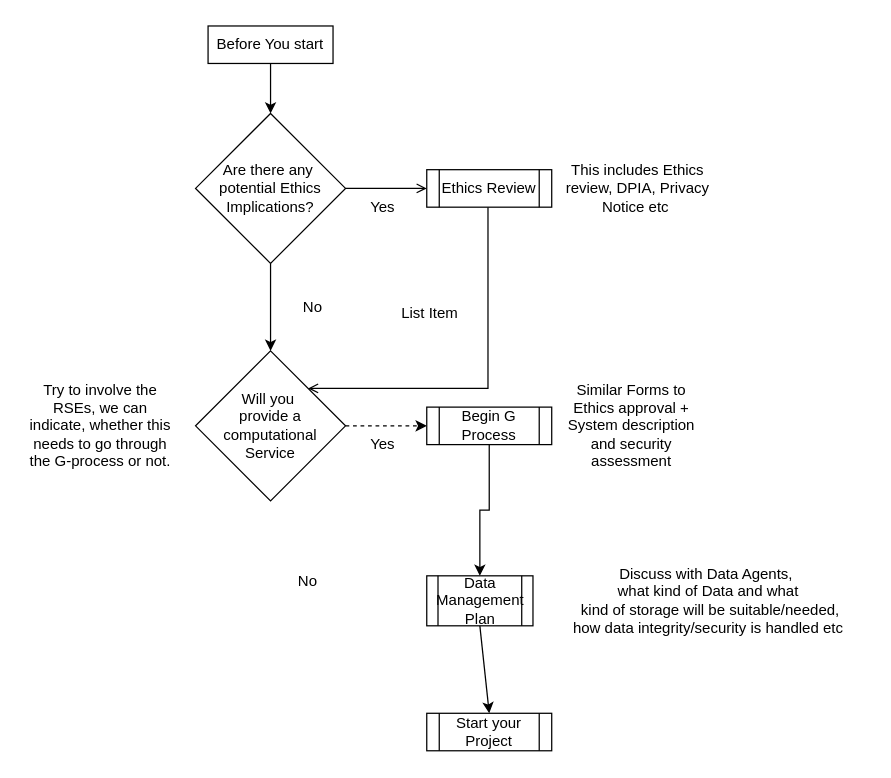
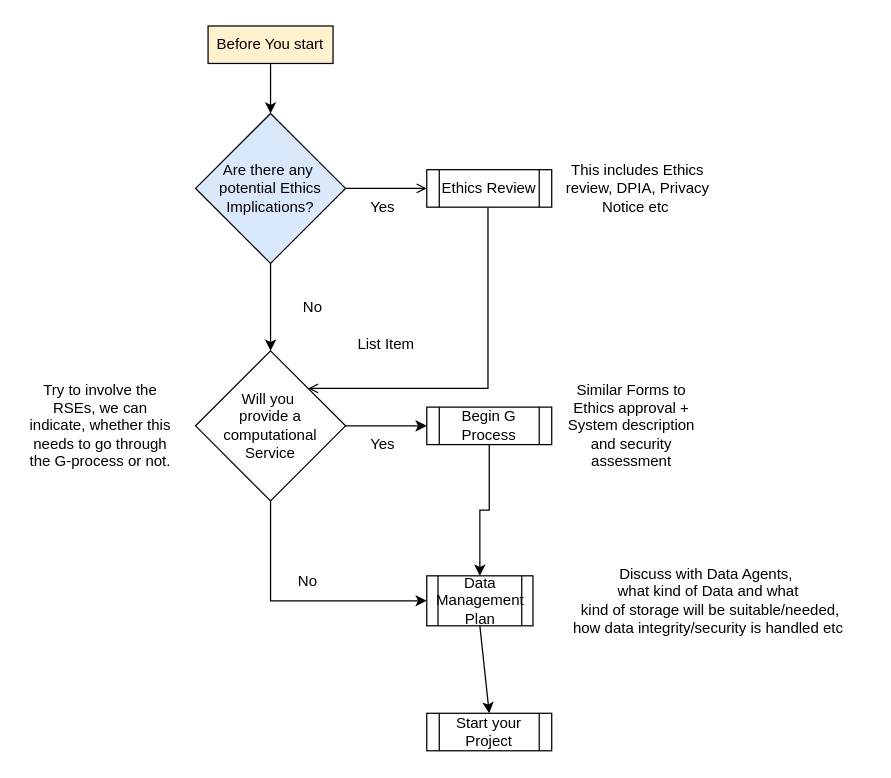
node "Before You start": fillcolor #ffffff -> #fff2cc
node "Are there any potential Ethics Implications?": fillcolor #ffffff -> #dae8fc
node "List Item": moved (444, 313) -> (401, 344)
edge "Will you provide a computational Service" -> "Begin G Process": style dashed -> solid
edge "Will you provide a computational Service" -> "Data Management Plan": added
